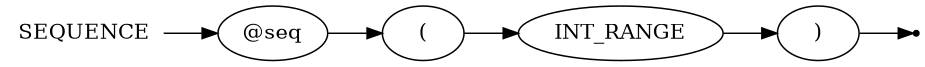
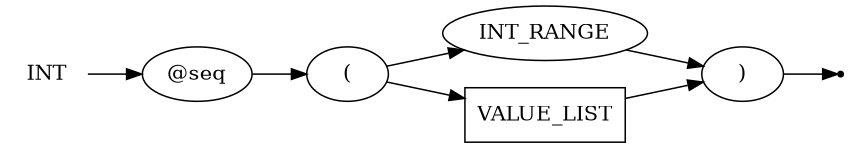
node "SEQUENCE": label "SEQUENCE" -> "INT"
node "VALUE_LIST": added
